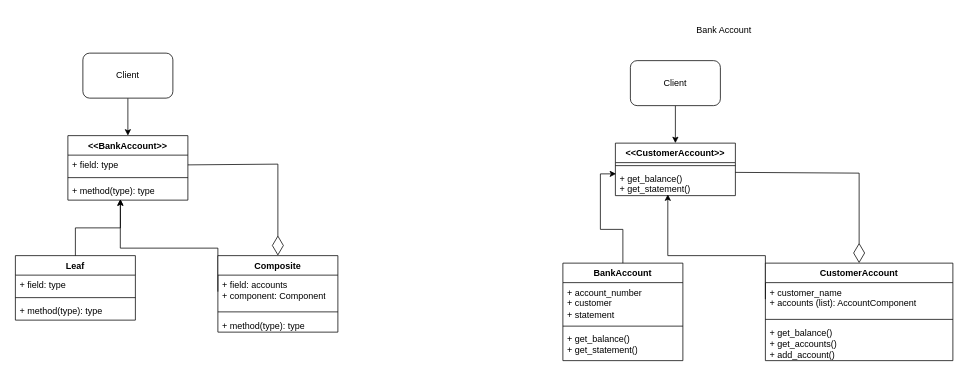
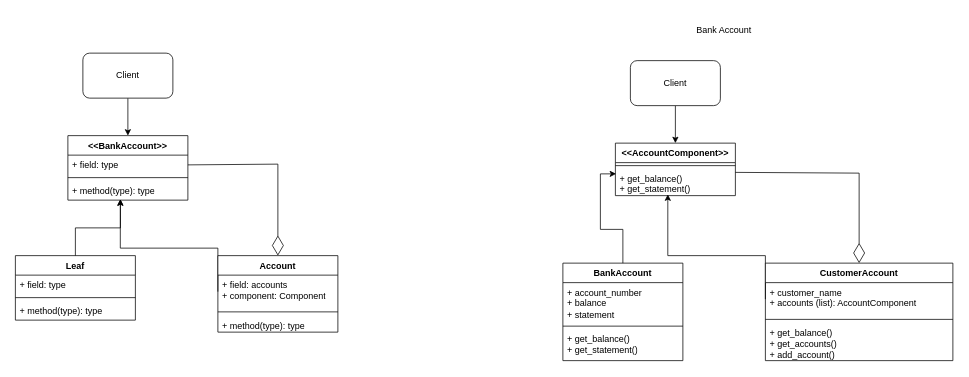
node "<<CustomerAccount>>": label "<<CustomerAccount>>" -> "<<AccountComponent>>"
node "Composite": label "Composite" -> "Account"
node "+ account_number + customer + statement": label "+ account_number + customer + statement" -> "+ account_number + balance + statement"
